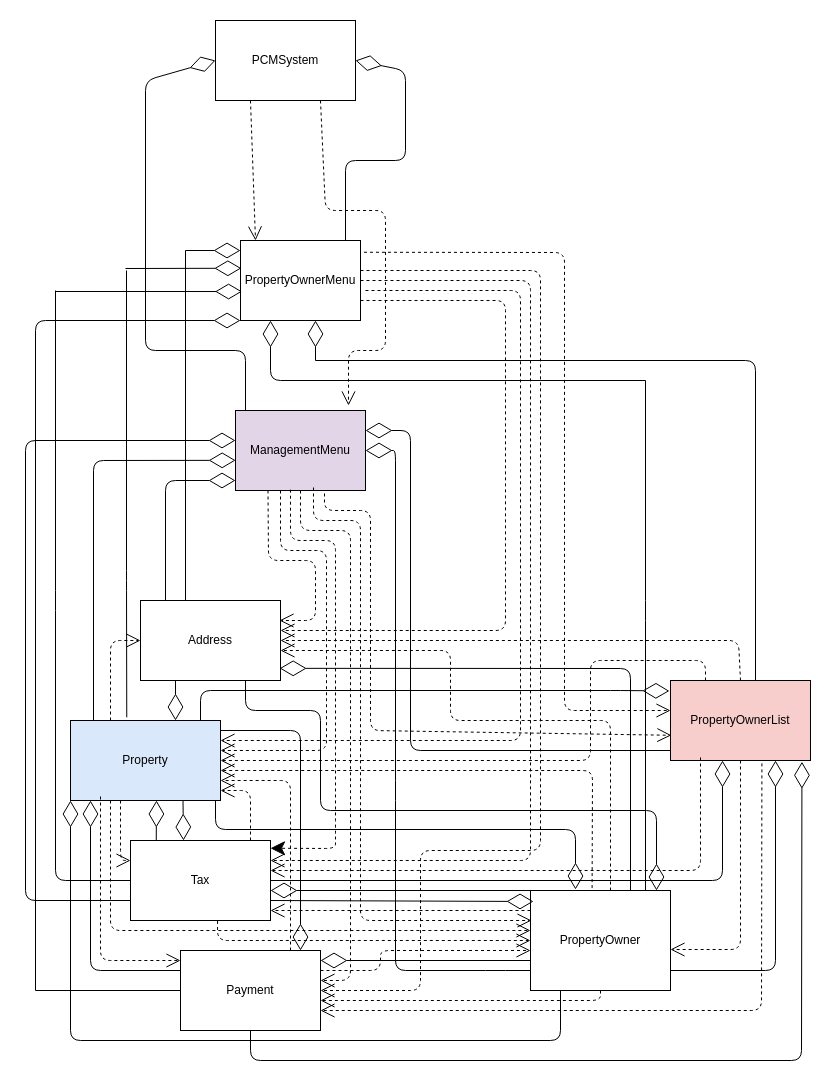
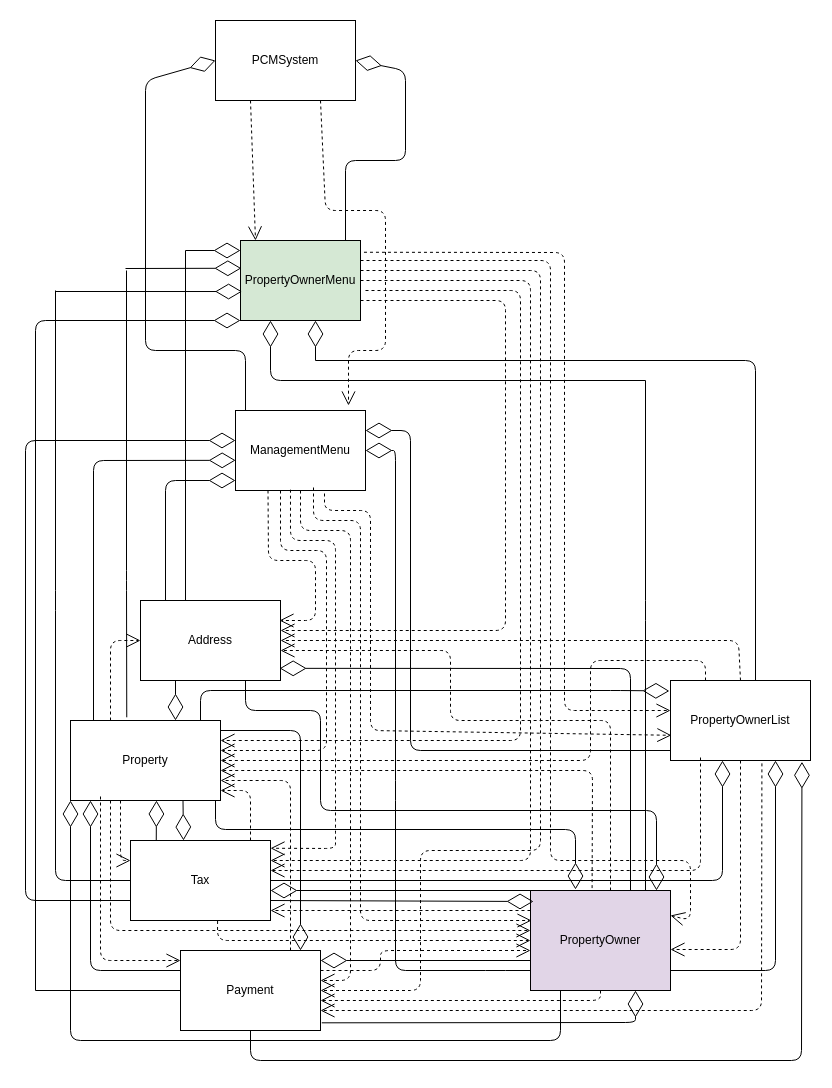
node "PropertyOwnerMenu": fillcolor #ffffff -> #d5e8d4
node "ManagementMenu": fillcolor #e1d5e7 -> #ffffff
edge "PropertyOwnerMenu" -> "PropertyOwner": added
node "PropertyOwnerList": fillcolor #f8cecc -> #ffffff
node "Property": fillcolor #dae8fc -> #ffffff
edge "ManagementMenu" -> "Tax": arrowhead classic -> open
node "PropertyOwner": fillcolor #ffffff -> #e1d5e7
edge "Payment" -> "PropertyOwner": added
